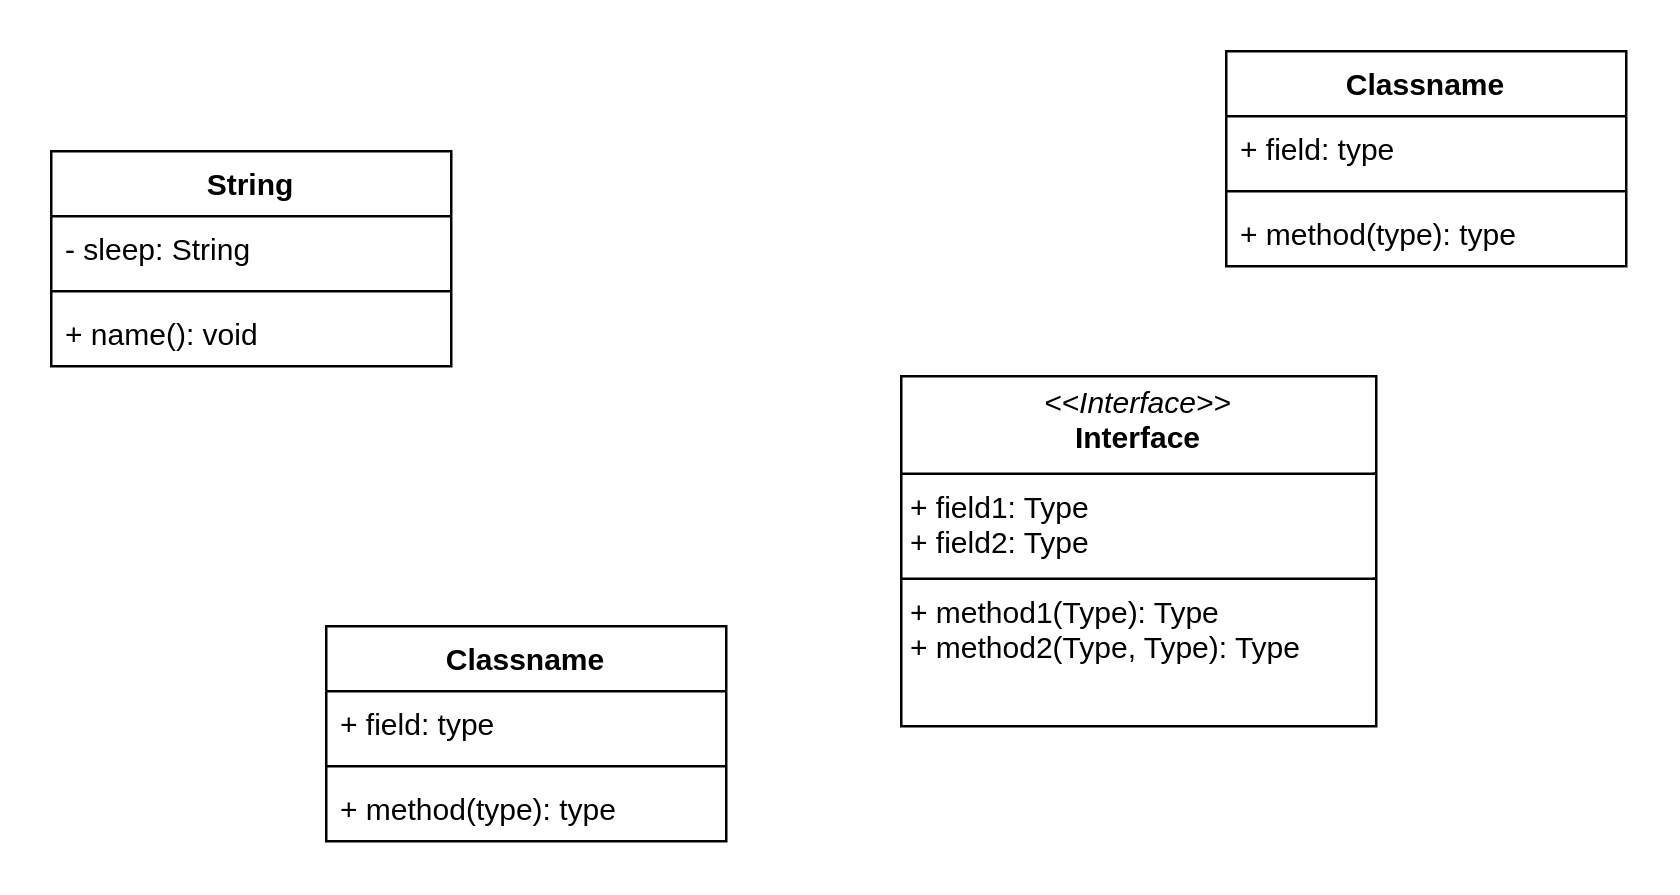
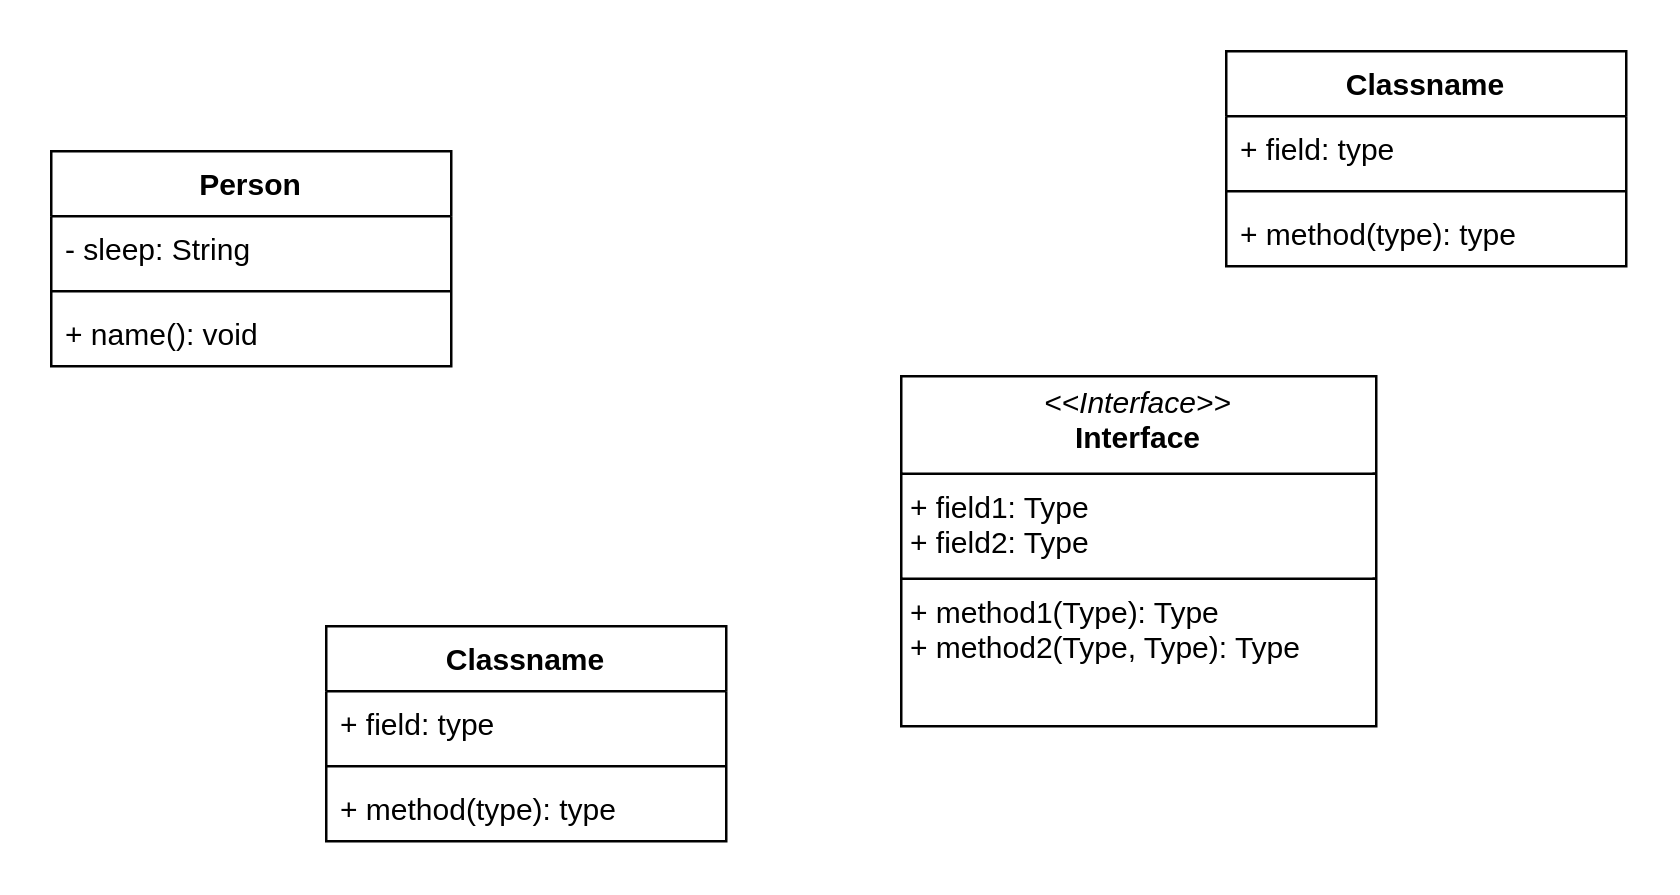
node "String": label "String" -> "Person"
